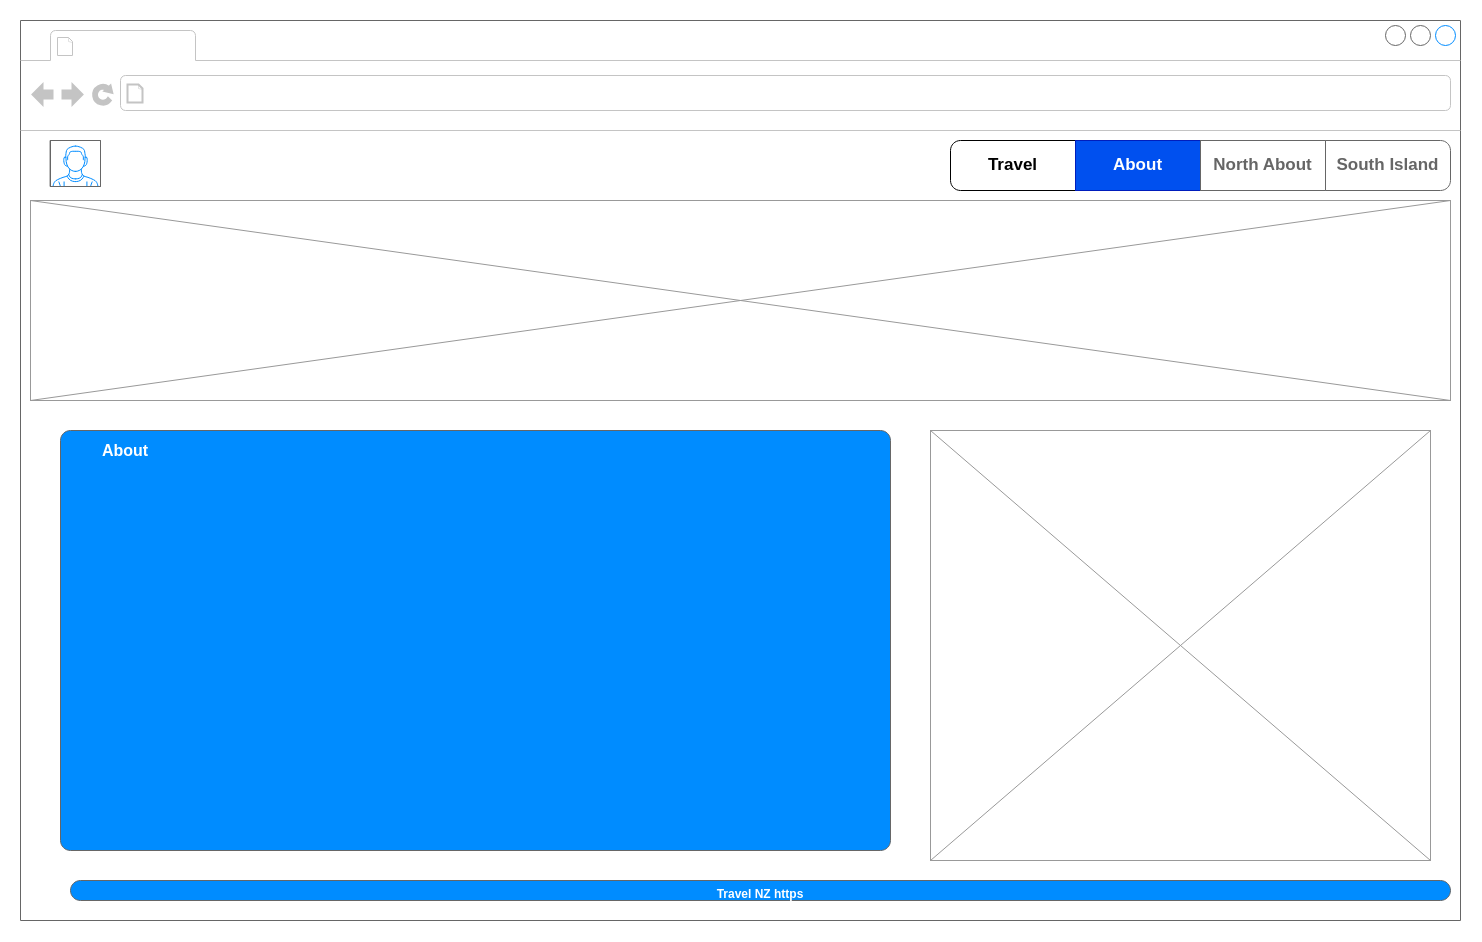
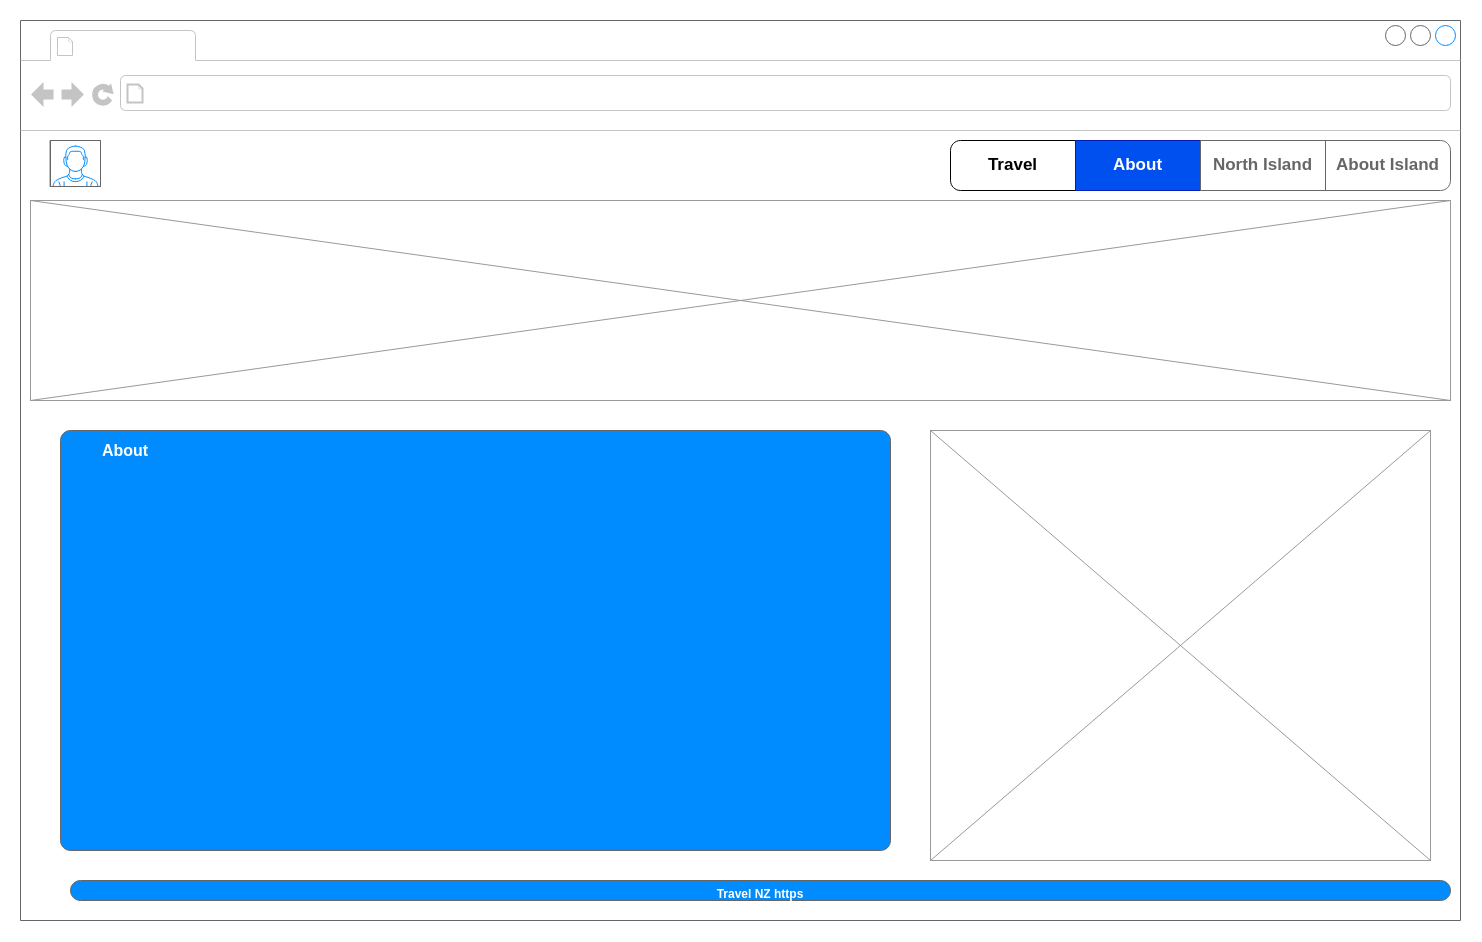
node "North About": label "North About" -> "North Island"
node "South Island": label "South Island" -> "About Island"
